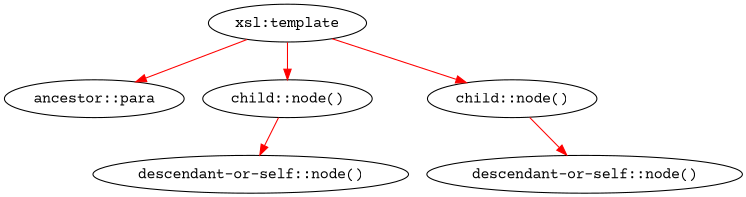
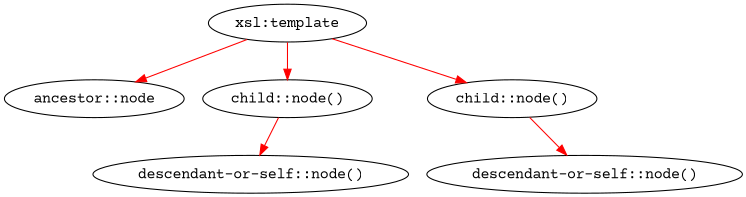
node "ancestor::para": label "ancestor::para" -> "ancestor::node"
